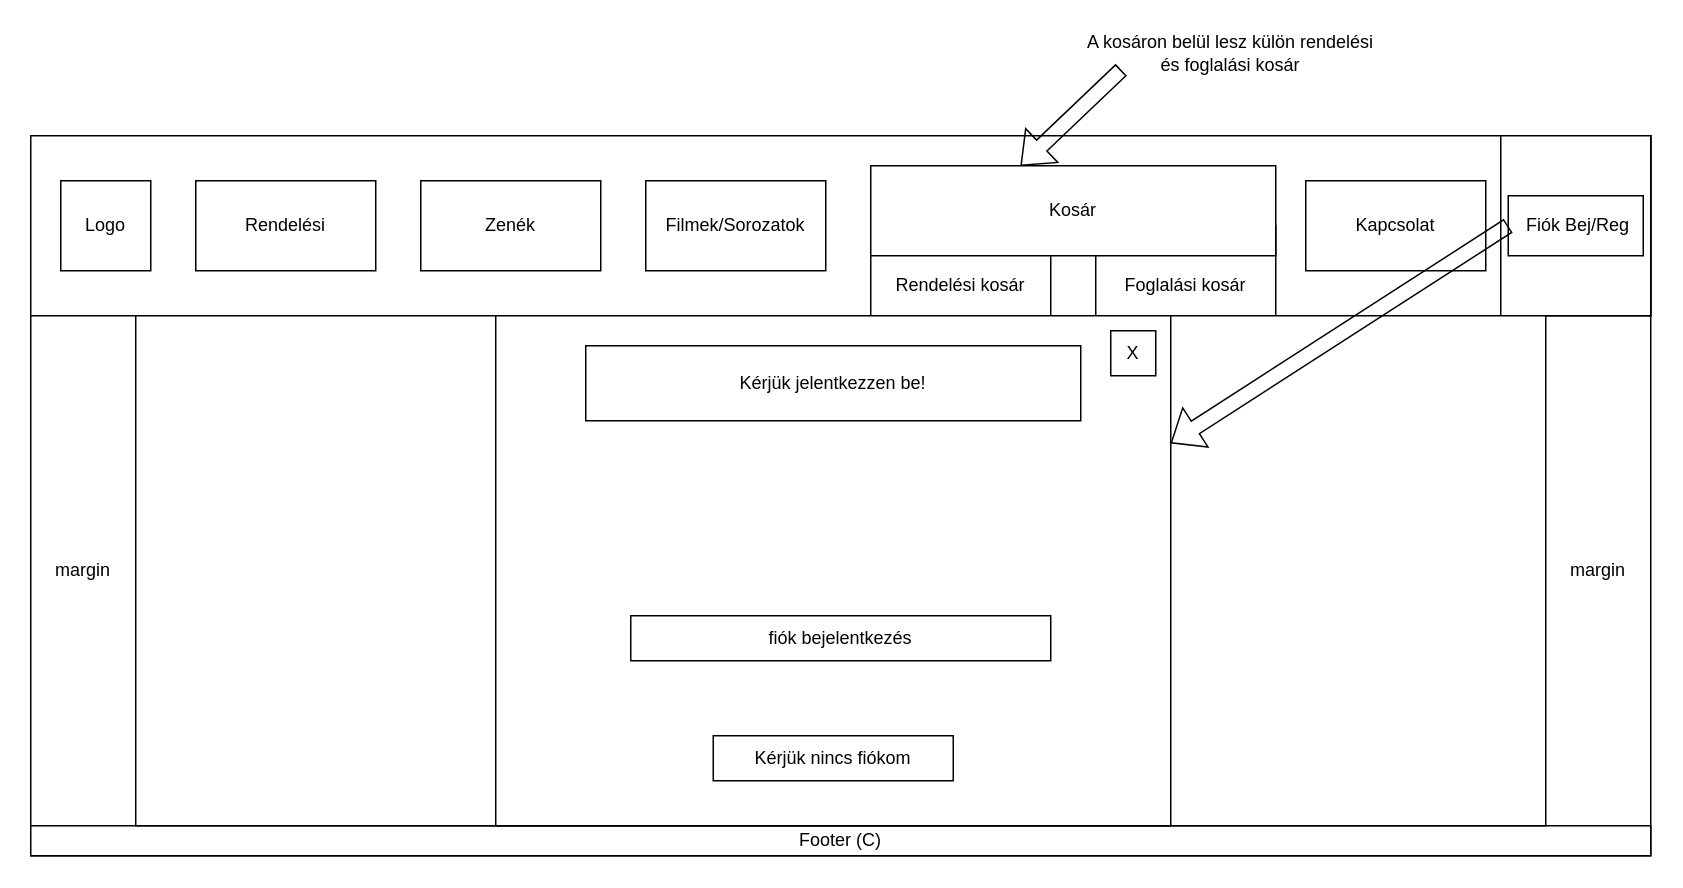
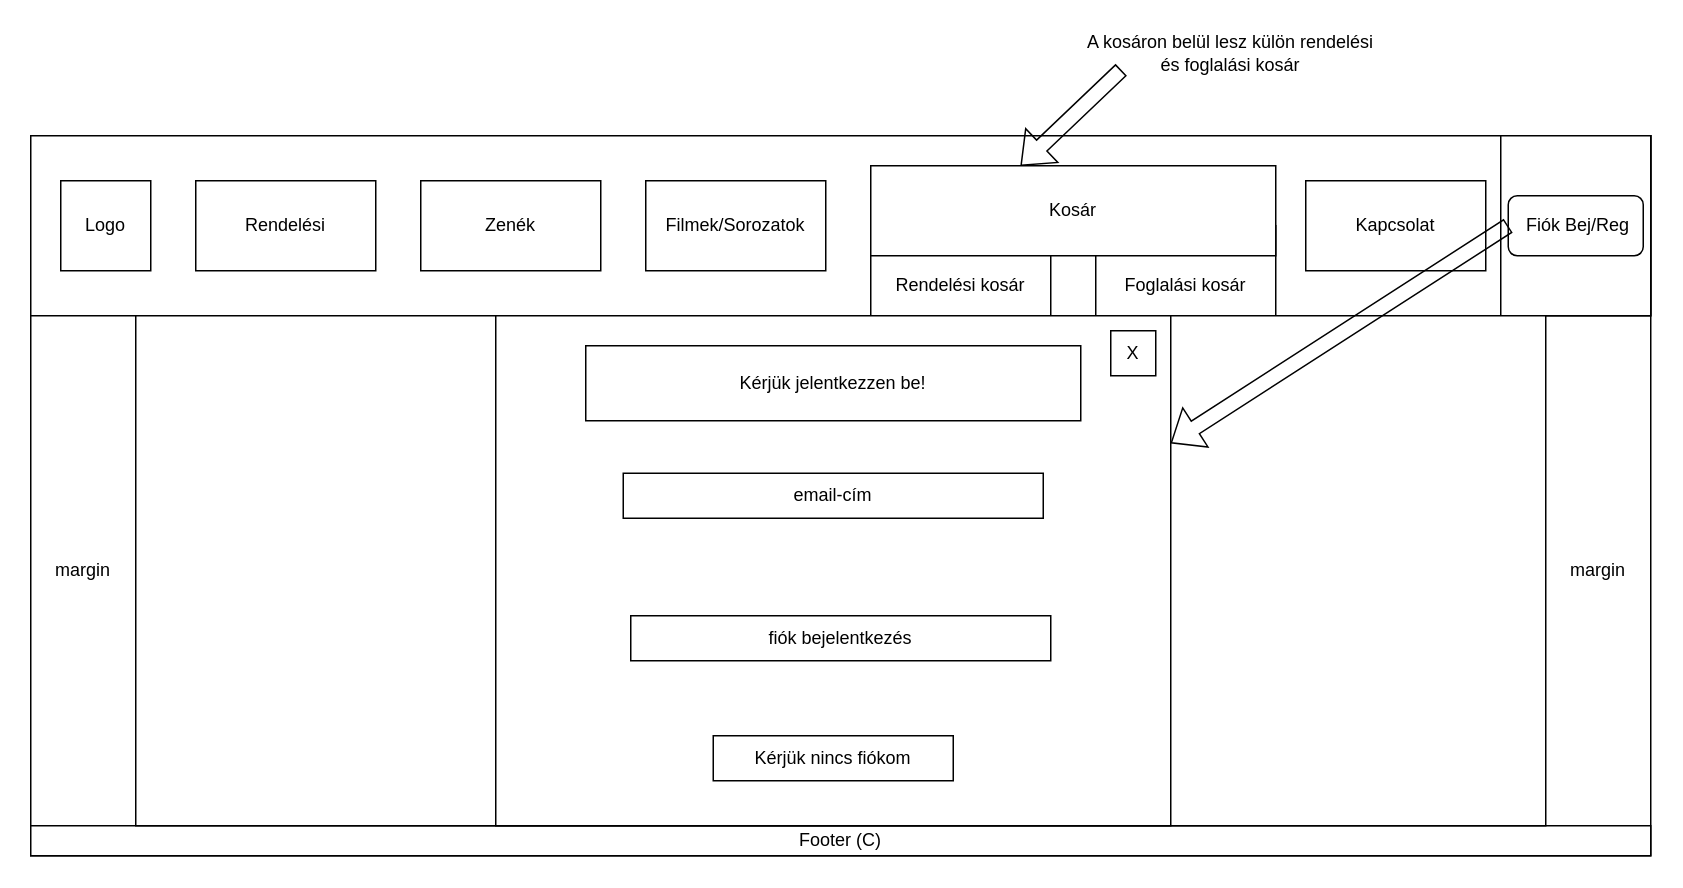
node "Fiók Bej/Reg": shape rectangle -> rounded rectangle
node "email-cím": added
